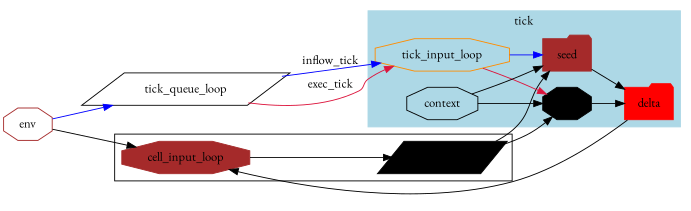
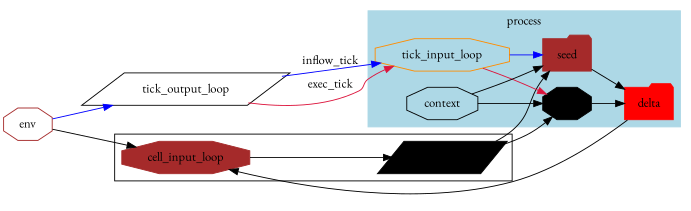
cluster "tick": label "tick" -> "process"
node "tick_queue_loop": label "tick_queue_loop" -> "tick_output_loop"
